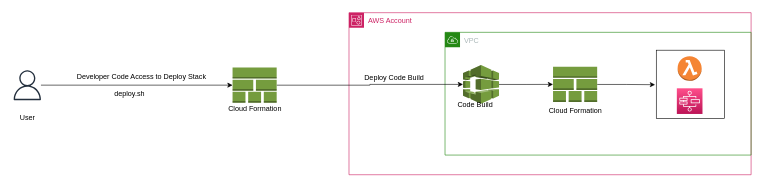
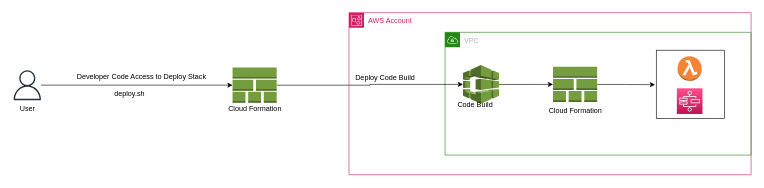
node "Deploy Code Build": moved (394, 77) -> (385, 77)
node "User": moved (27, 118) -> (27, 109)
